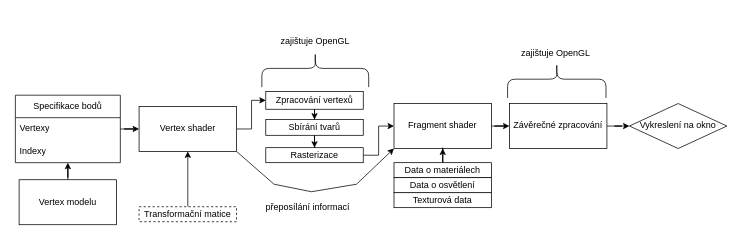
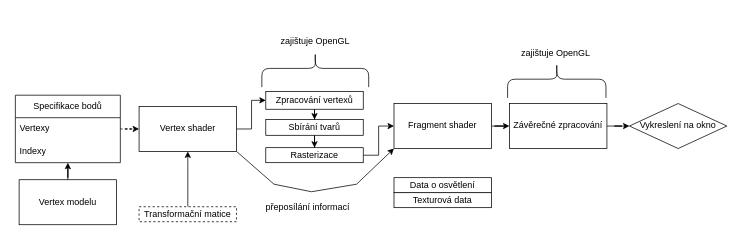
edge "Vertexy" -> "Vertex shader": style solid -> dashed
edge "Data o materiálech" -> "Fragment shader": removed
node "Data o materiálech": removed
